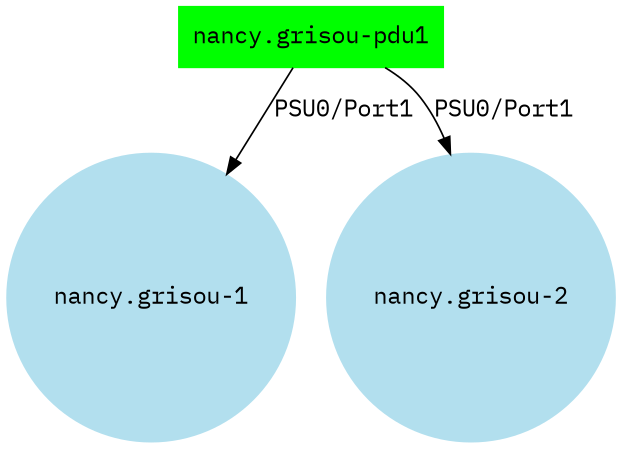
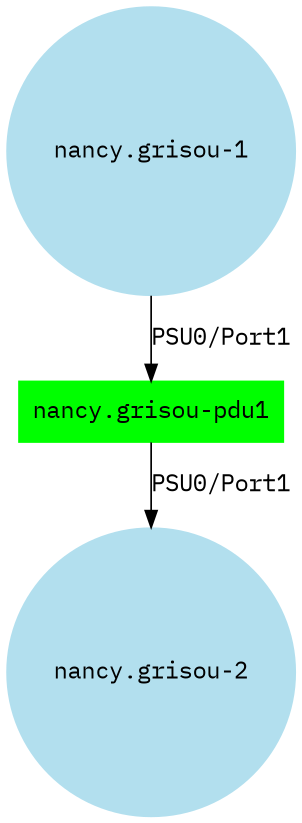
edge "nancy.grisou-pdu1" -> "nancy.grisou-1": reversed
